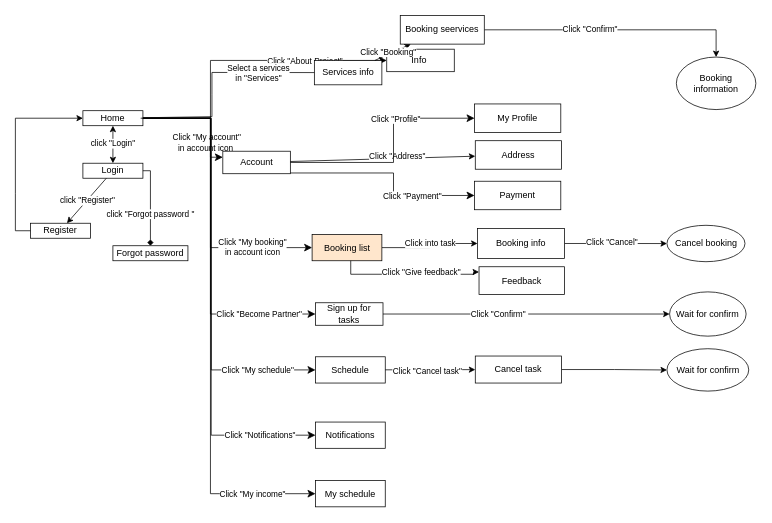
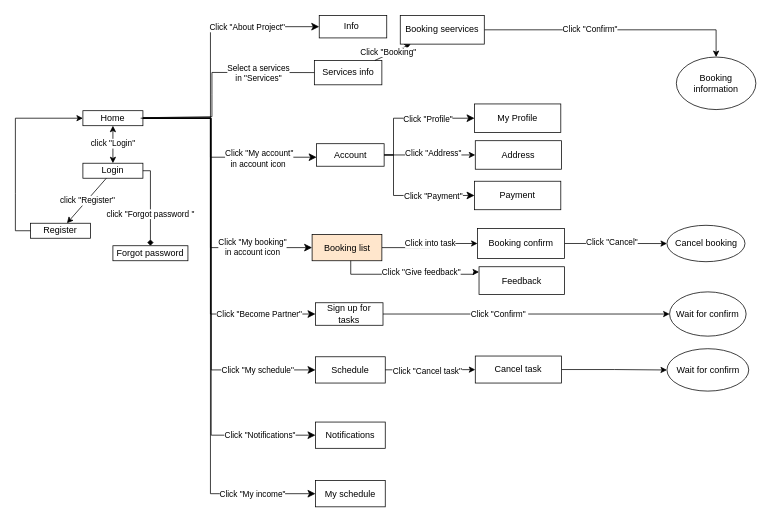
node "Info": moved (420, 60) -> (353, 27)
node "Account": moved (257, 162) -> (350, 155)
node "Booking info": label "Booking info" -> "Booking confirm"
